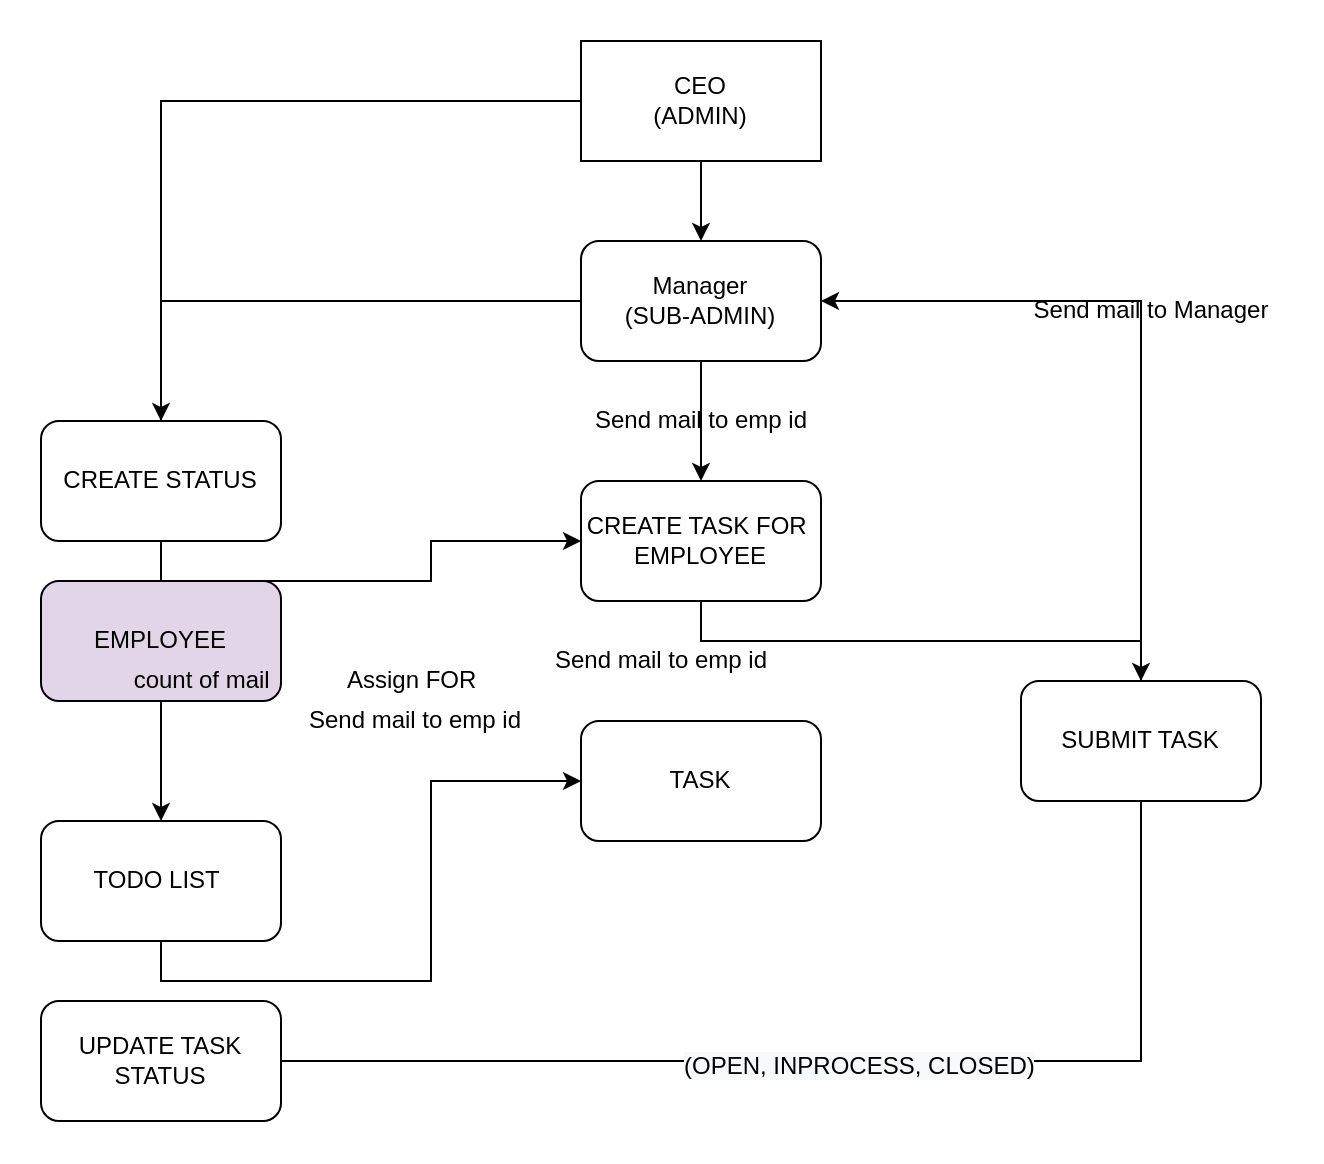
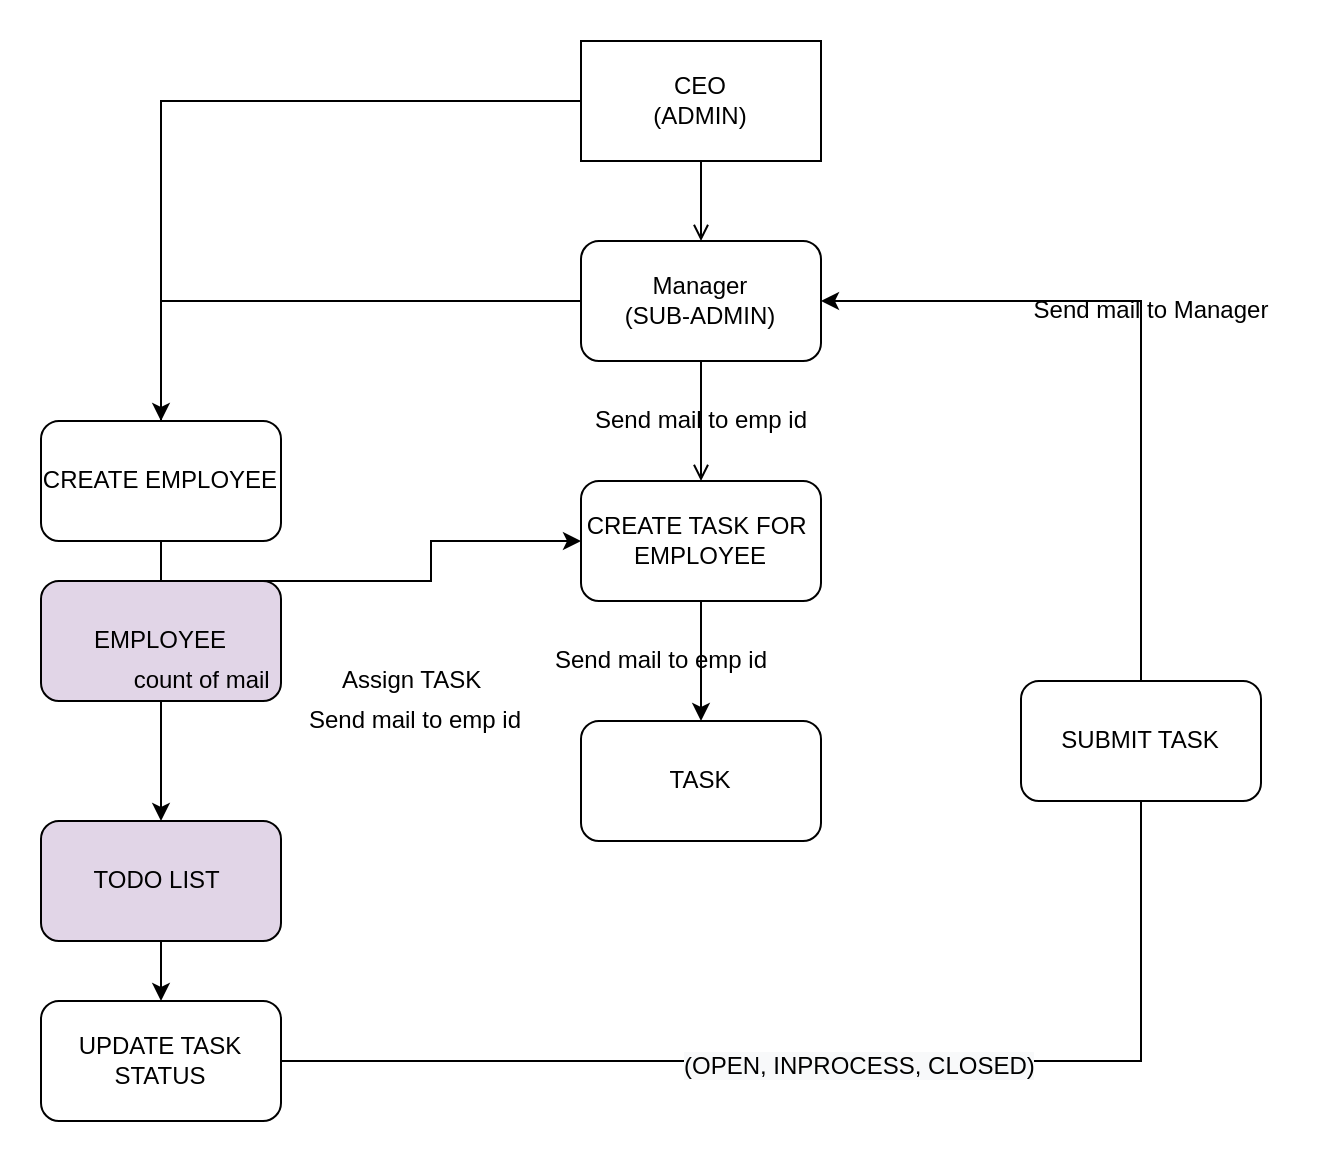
edge "CEO (ADMIN)" -> "Manager (SUB-ADMIN)": arrowhead classic -> open
edge "Manager (SUB-ADMIN)" -> "CREATE TASK FOR EMPLOYEE": arrowhead classic -> open
node "CREATE STATUS": label "CREATE STATUS" -> "CREATE EMPLOYEE"
edge "CREATE TASK FOR EMPLOYEE" -> "SUBMIT TASK": now "CREATE TASK FOR EMPLOYEE" -> "TASK"
node "Assign FOR": label "Assign FOR" -> "Assign TASK"
node "TODO LIST": fillcolor #ffffff -> #e1d5e7
edge "TODO LIST" -> "TASK": now "TODO LIST" -> "UPDATE TASK STATUS"
